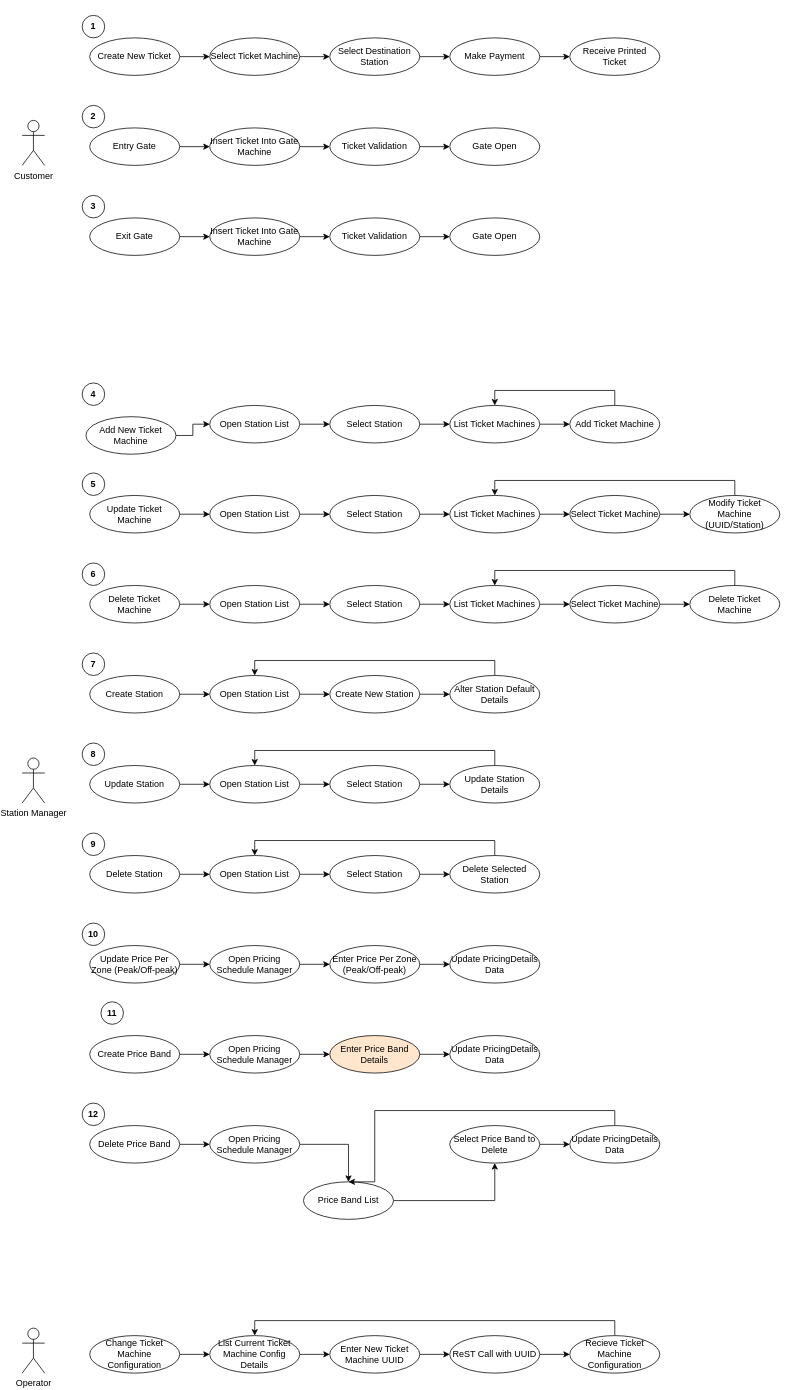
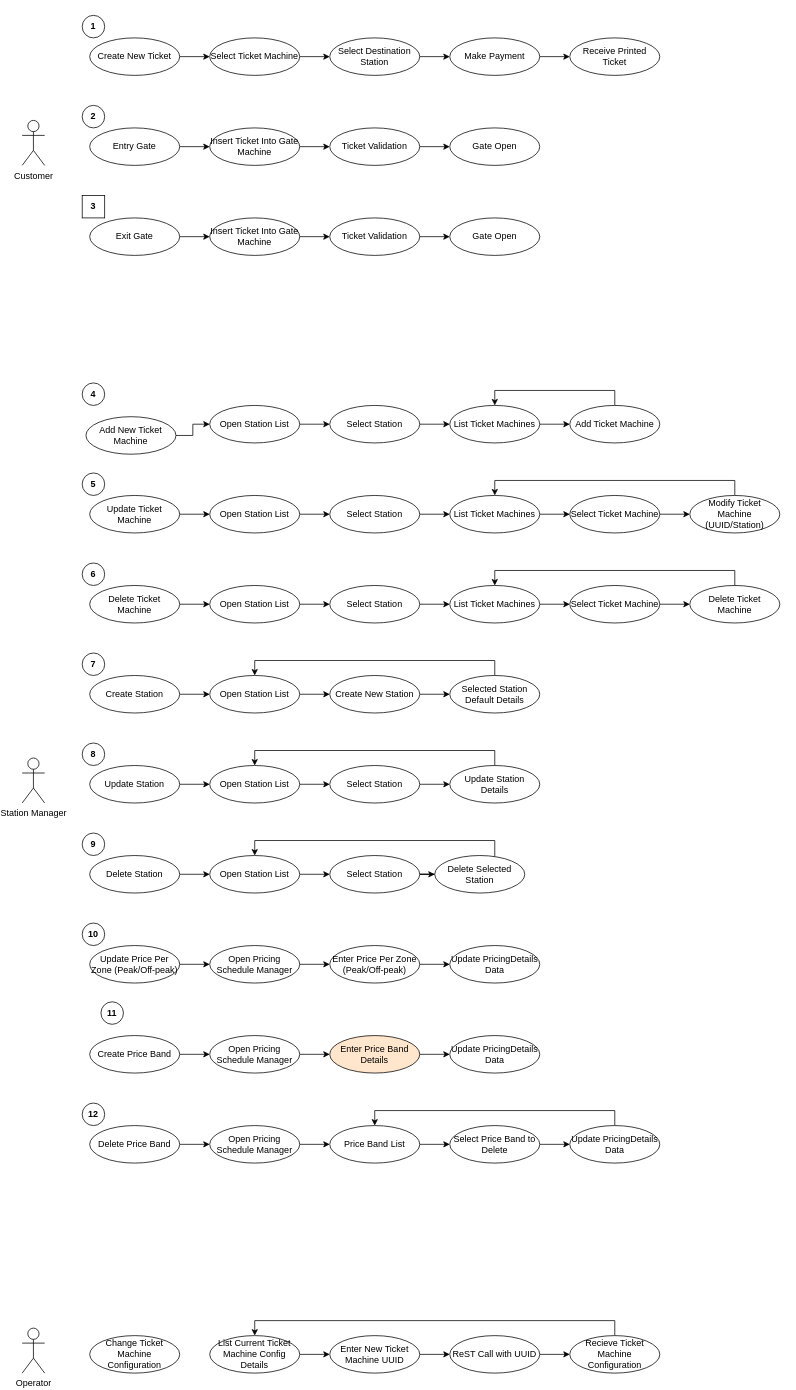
node "3": shape ellipse -> rectangle
node "Alter Station Default Details": label "Alter Station Default Details" -> "Selected Station Default Details"
node "Delete Selected Station": moved (495, 874) -> (480, 874)
node "Price Band List": moved (348, 1200) -> (375, 1144)
edge "Change Ticket Machine Configuration" -> "List Current Ticket Machine Config Details": removed
